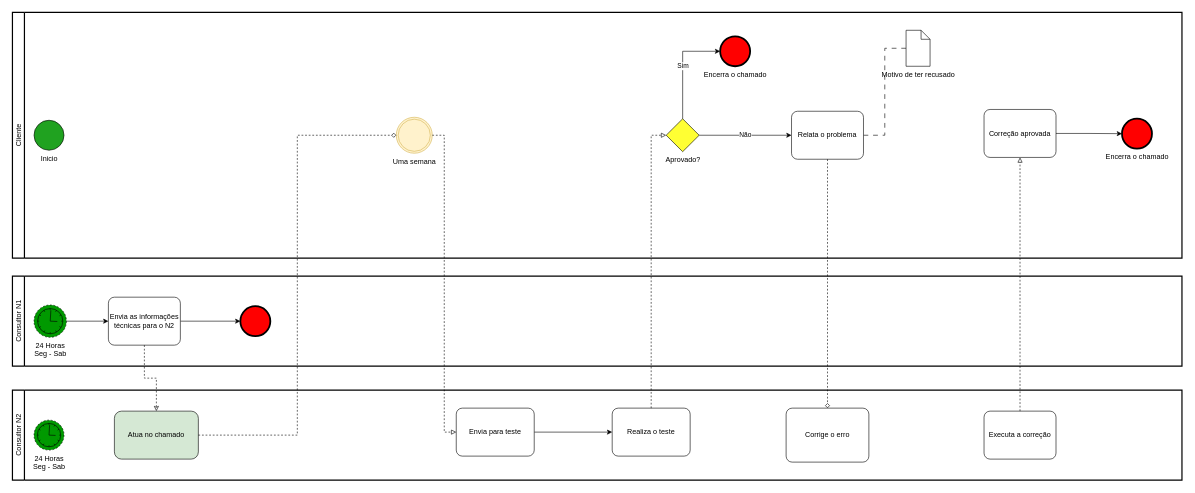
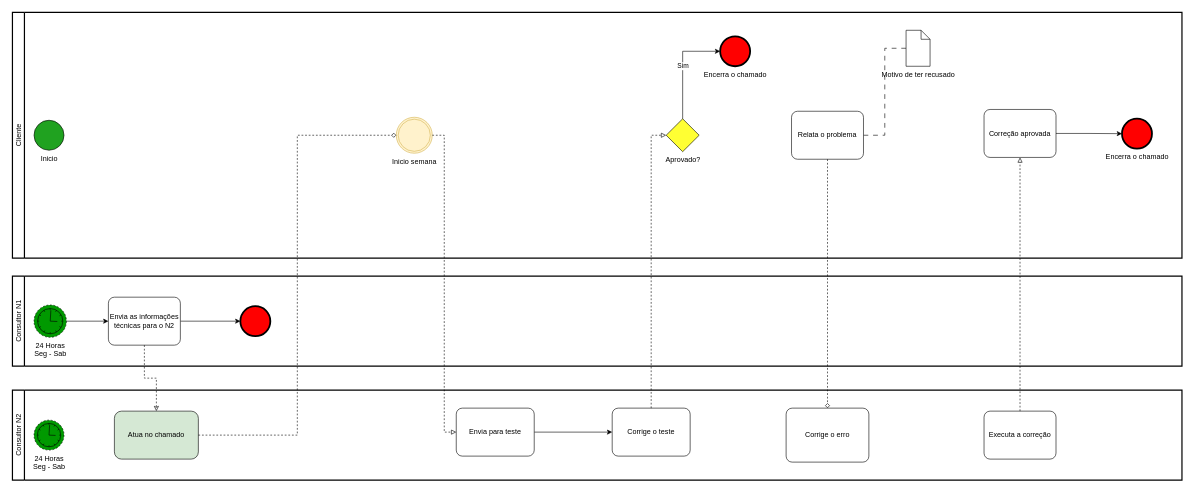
edge "Aprovado?" -> "Relata o problema": removed, label "Não"
node "Uma semana": label "Uma semana" -> "Inicio semana"
node "Realiza o teste": label "Realiza o teste" -> "Corrige o teste"
